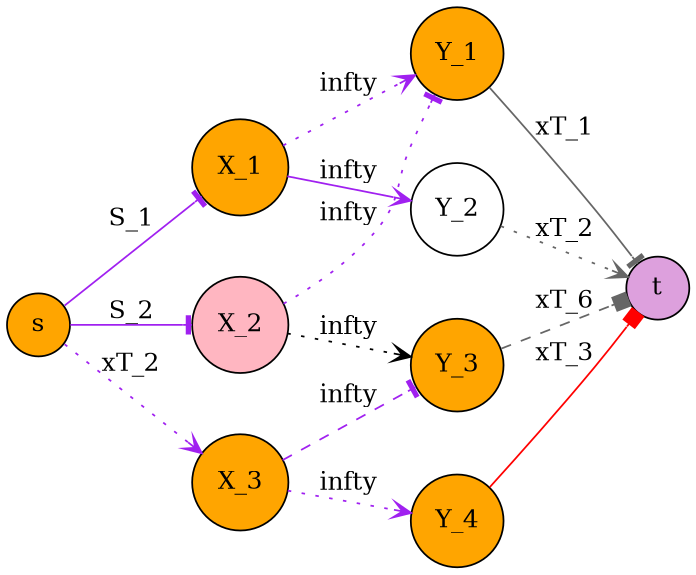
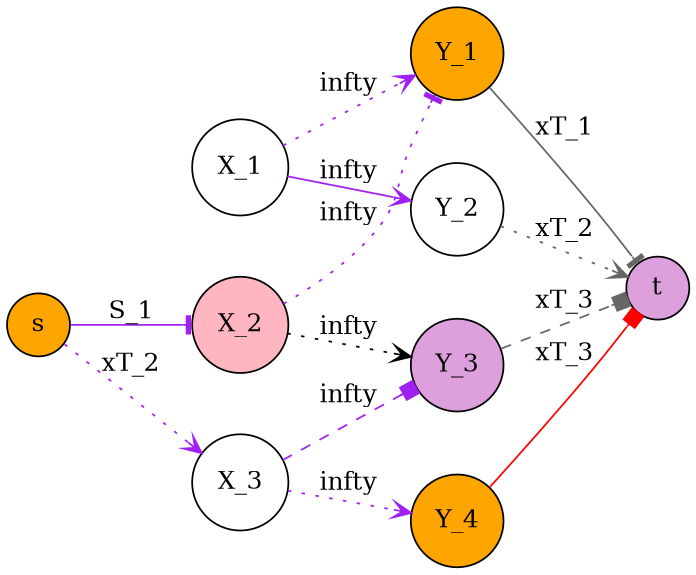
node "X_1": fillcolor orange -> white
edge "s" -> "X_1": removed, label "S_1"
edge "Y_3" -> "t": label "xT_6" -> "xT_3"
edge "s" -> "X_2": label "S_2" -> "S_1"
node "Y_3": fillcolor orange -> plum
edge "X_3" -> "Y_3": arrowhead tee -> box
node "X_3": fillcolor orange -> white
